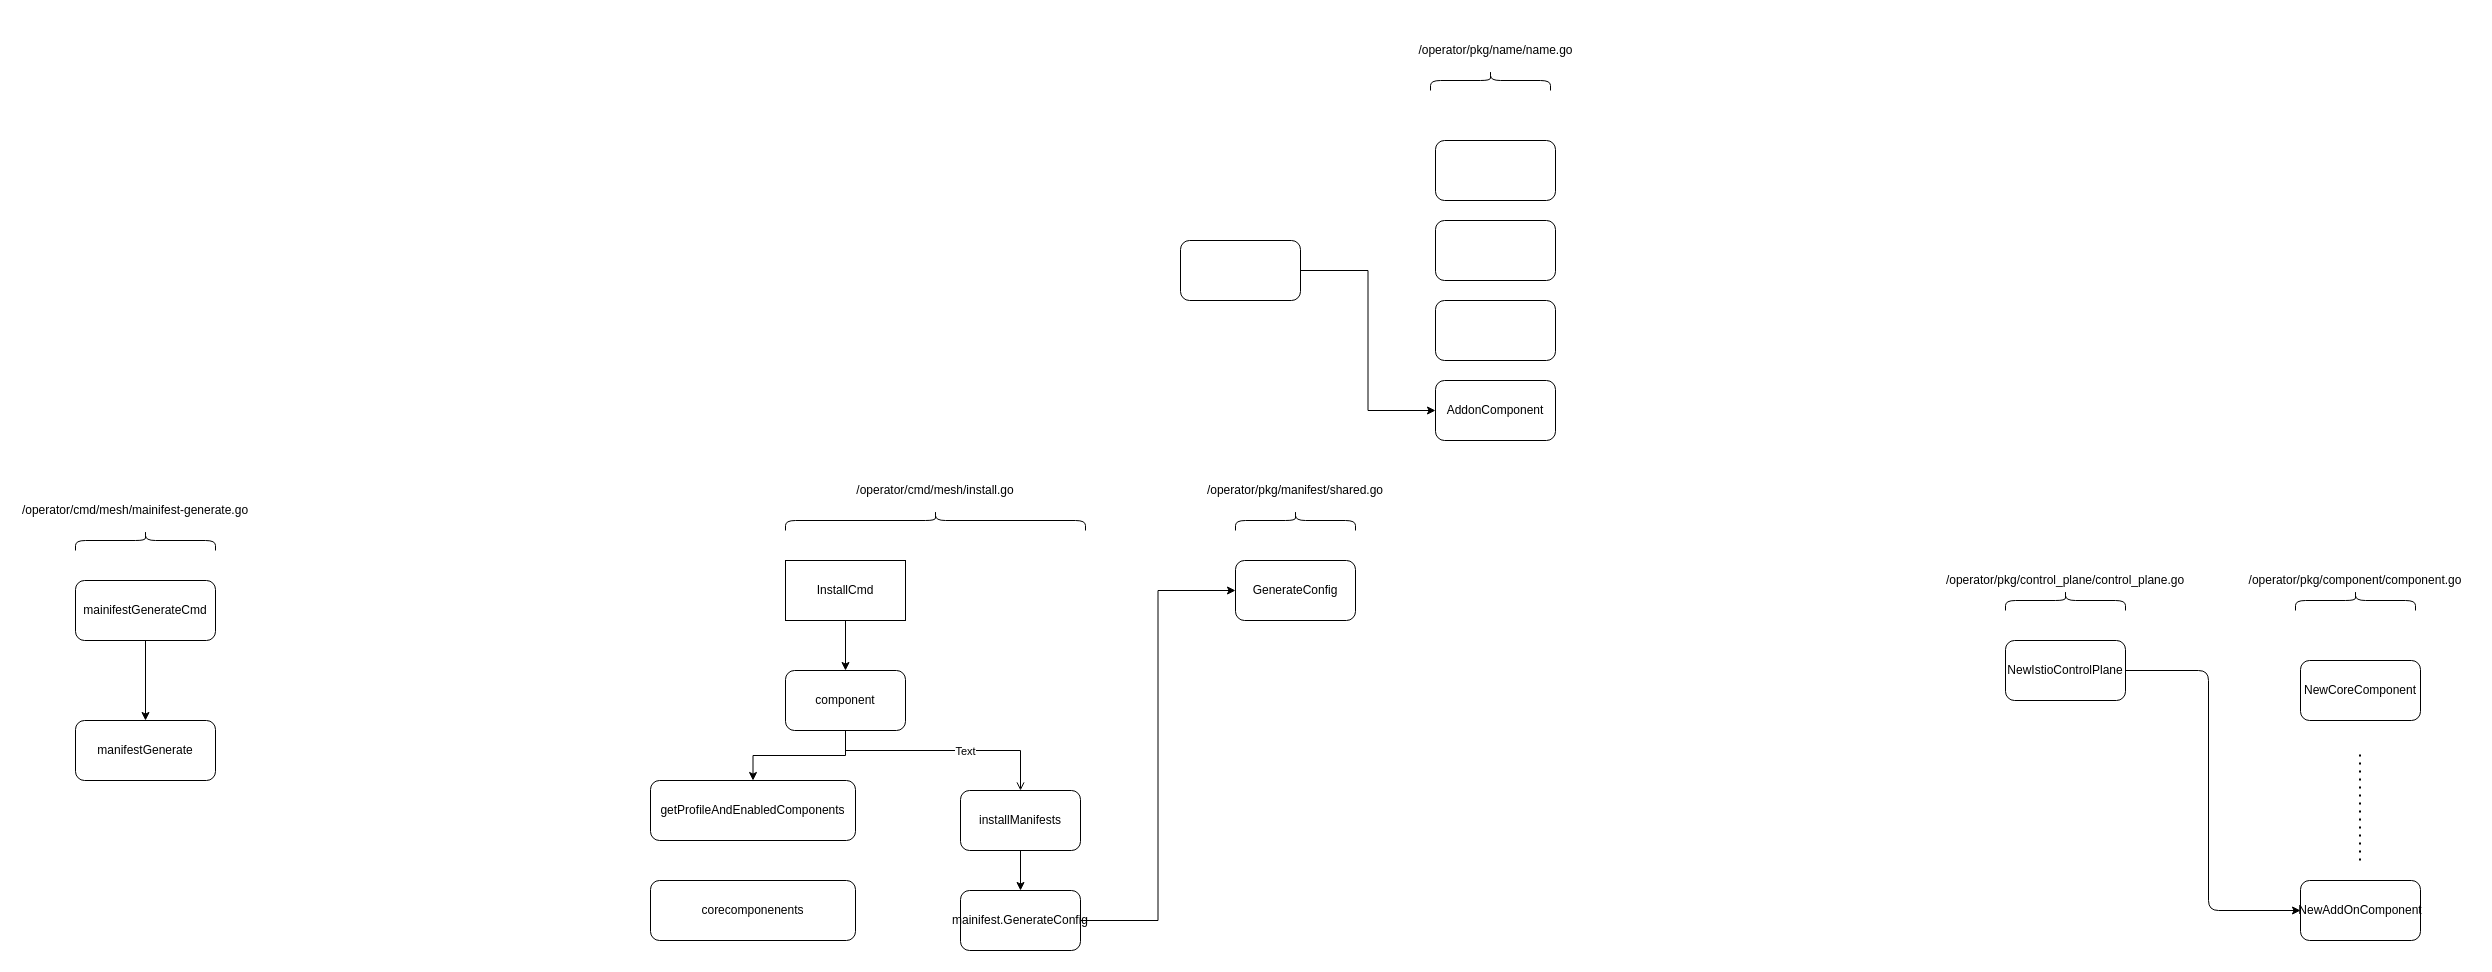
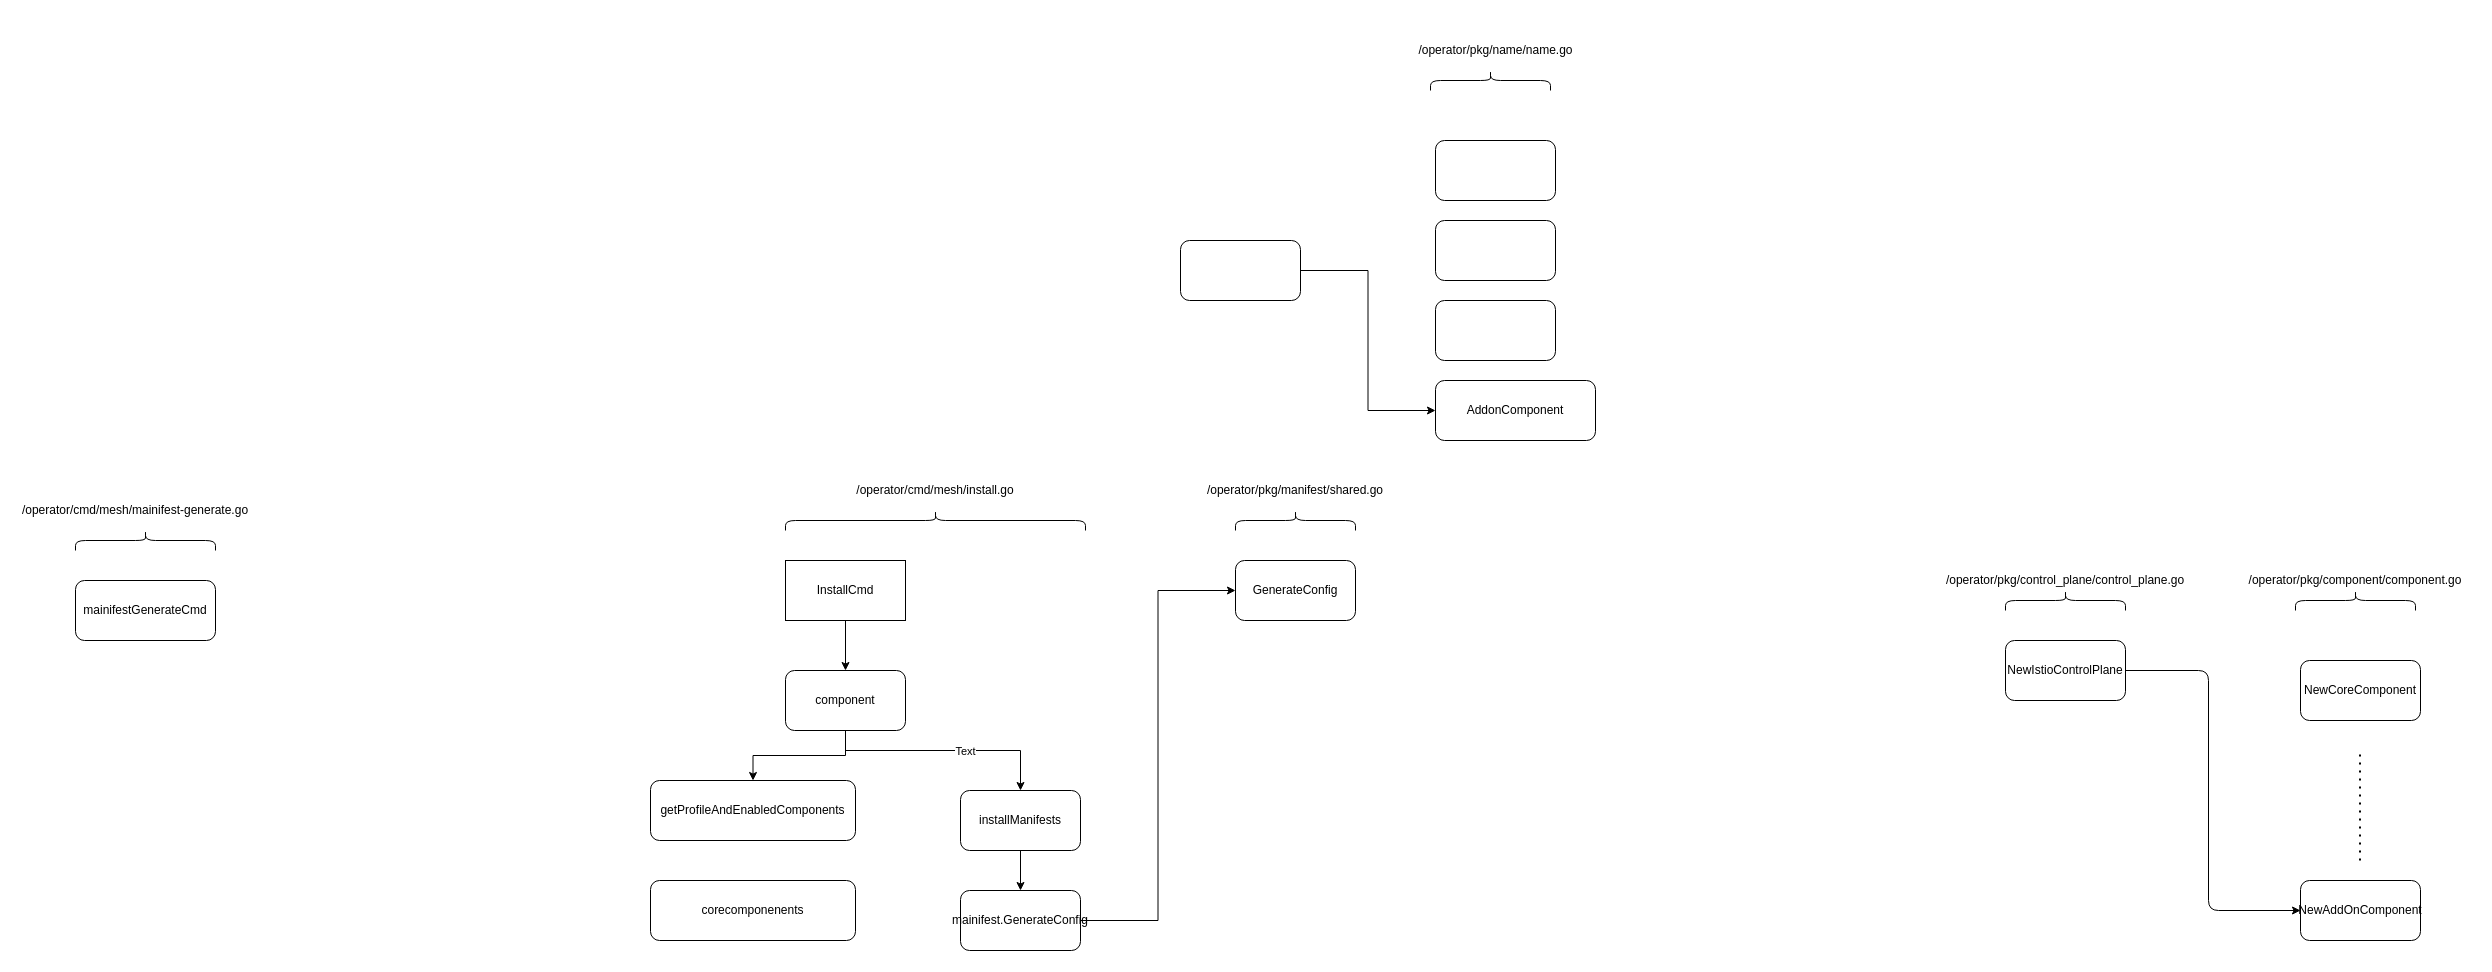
node "AddonComponent": size 120x60 -> 160x60
edge "mainifestGenerateCmd" -> "manifestGenerate": removed
node "manifestGenerate": removed
edge "component" -> "installManifests": arrowhead open -> classic
